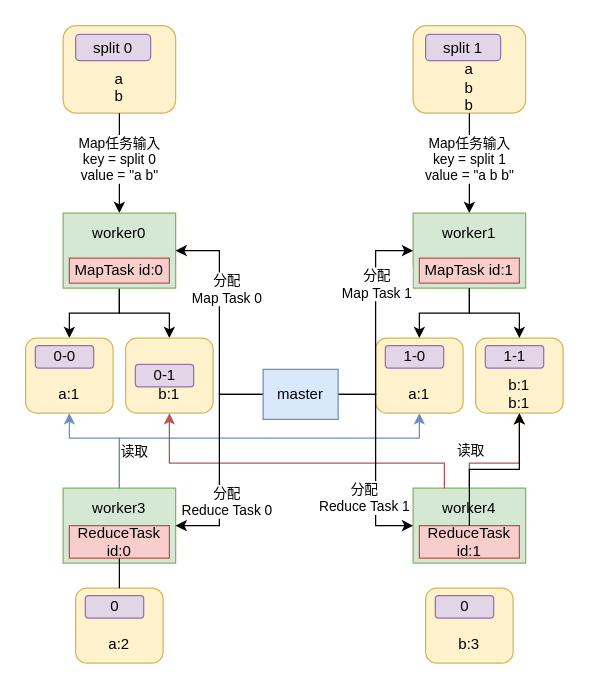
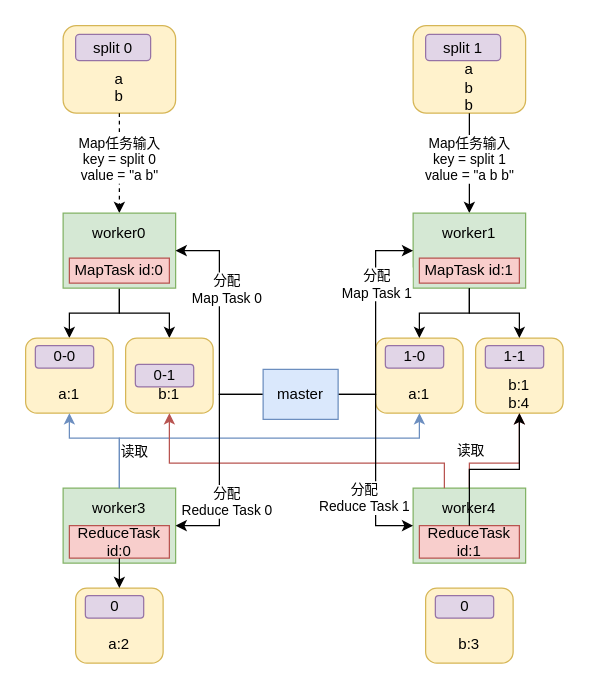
edge "a b" -> "worker0": style solid -> dashed
node "b:1 b:1": label "b:1 b:1" -> "b:1 b:4"
edge "ReduceTask id:0" -- "a:2": arrowhead none -> classic
